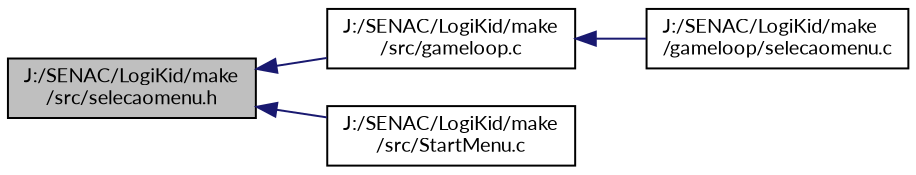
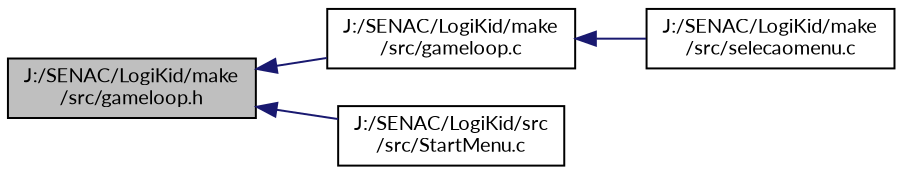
node "J:/SENAC/LogiKid/make /gameloop/selecaomenu.c": label "J:/SENAC/LogiKid/make /gameloop/selecaomenu.c" -> "J:/SENAC/LogiKid/make /src/selecaomenu.c"
node "J:/SENAC/LogiKid/make /src/selecaomenu.h": label "J:/SENAC/LogiKid/make /src/selecaomenu.h" -> "J:/SENAC/LogiKid/make /src/gameloop.h"
node "J:/SENAC/LogiKid/make /src/StartMenu.c": label "J:/SENAC/LogiKid/make /src/StartMenu.c" -> "J:/SENAC/LogiKid/src /src/StartMenu.c"
